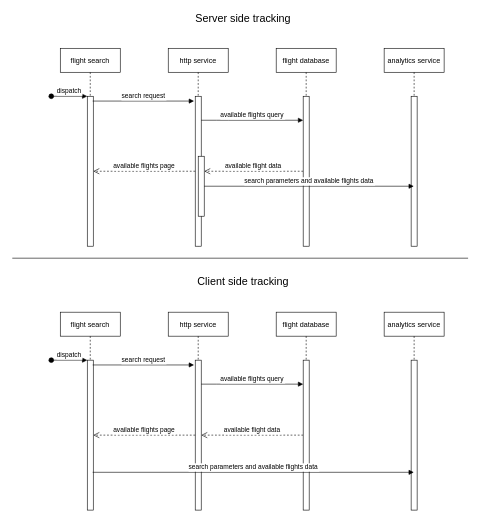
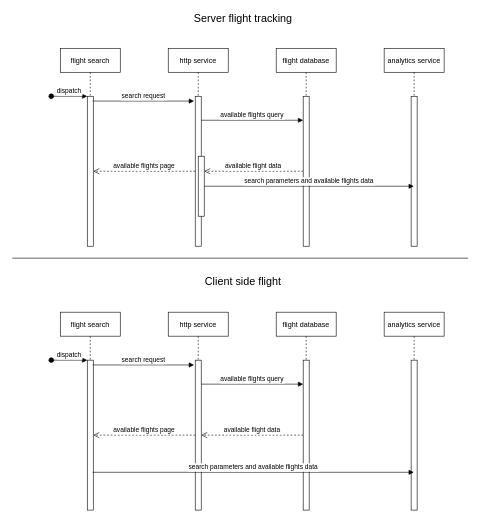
node "Server side tracking": label "Server side tracking" -> "Server flight tracking"
node "Client side tracking": label "Client side tracking" -> "Client side flight"
